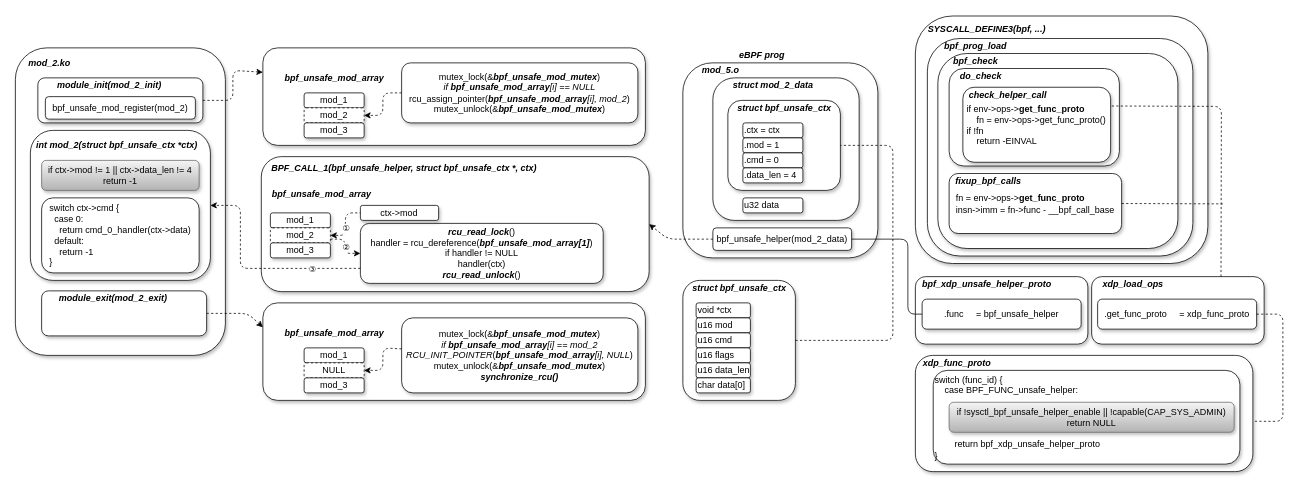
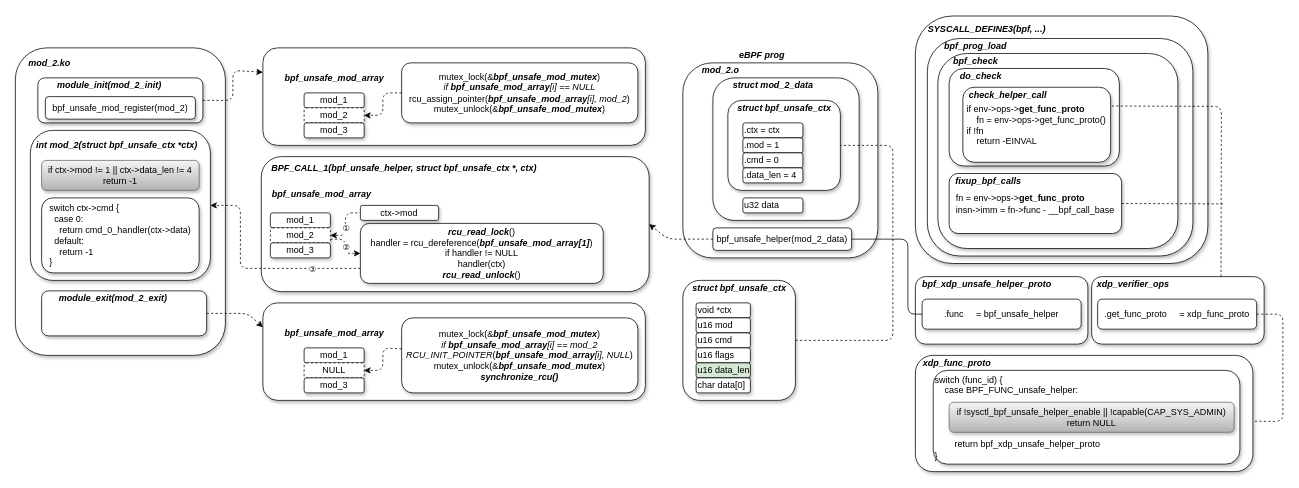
node "mod_5.o": label "mod_5.o" -> "mod_2.o"
node "xdp_load_ops": label "xdp_load_ops" -> "xdp_verifier_ops"
node "u16 data_len": fillcolor #ffffff -> #d5e8d4
